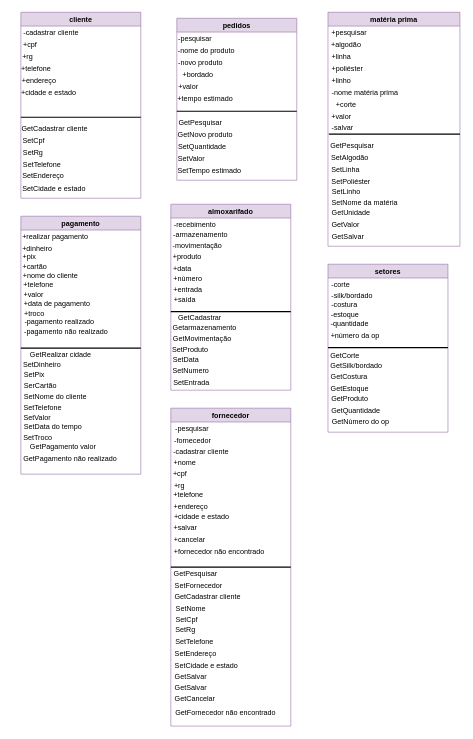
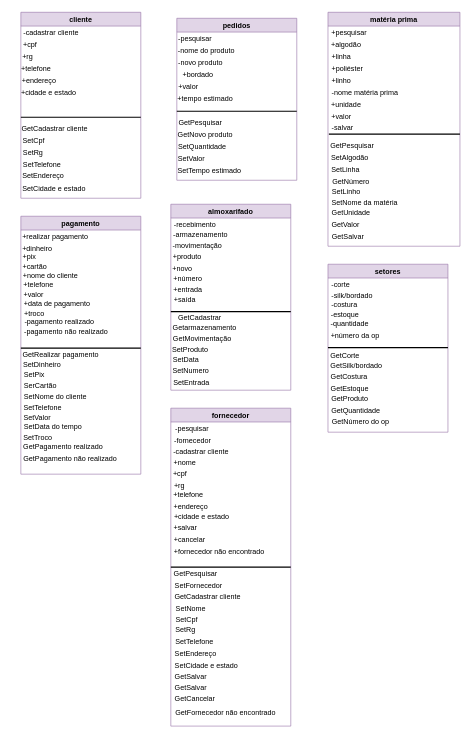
node "+corte": label "+corte" -> "+unidade"
node "SetPoliéster": label "SetPoliéster" -> "GetNúmero"
node "+data": label "+data" -> "+novo"
node "GetRealizar cidade": label "GetRealizar cidade" -> "GetRealizar pagamento"
node "GetPagamento valor": label "GetPagamento valor" -> "GetPagamento realizado"
